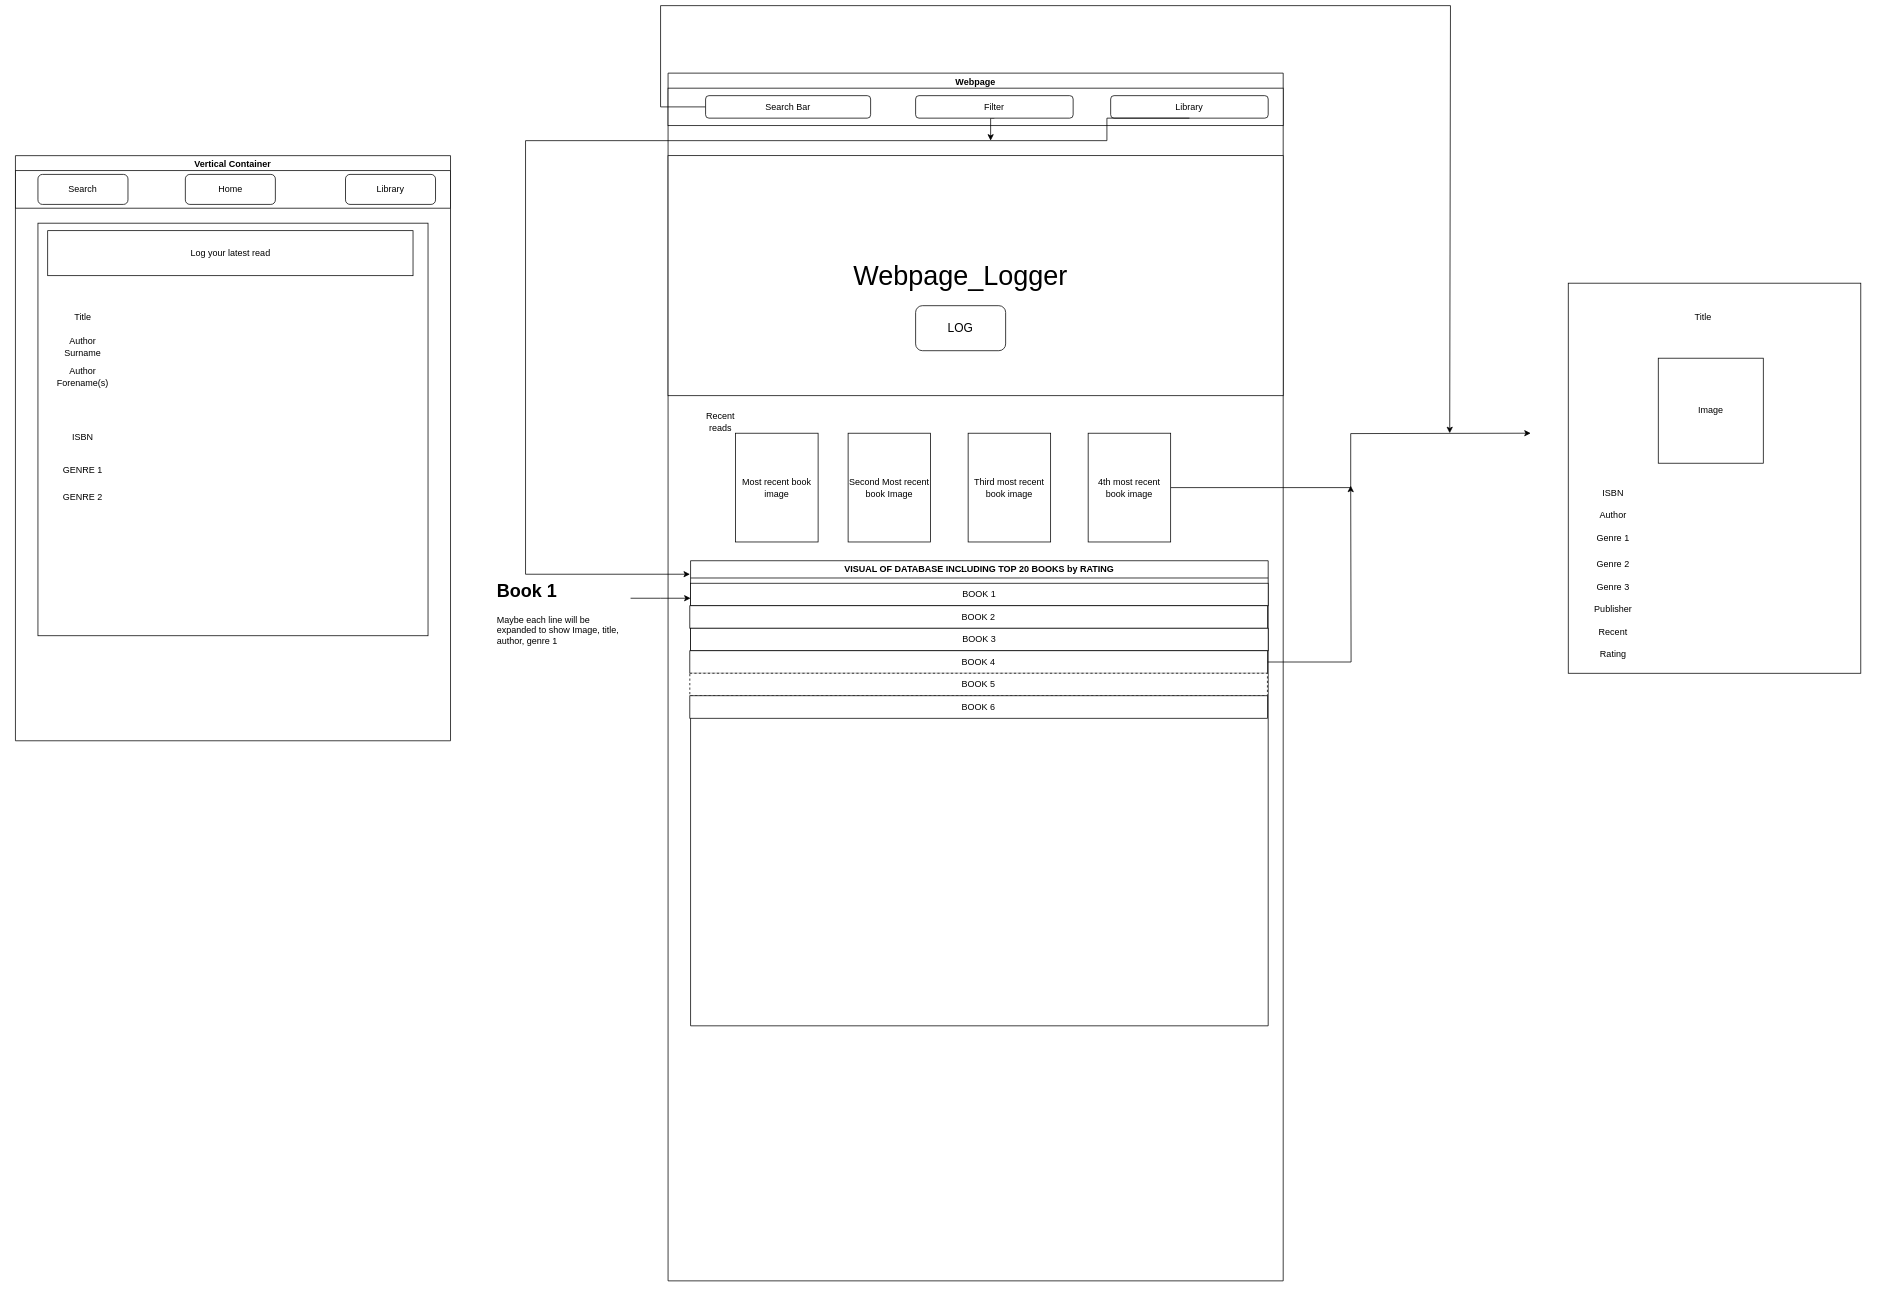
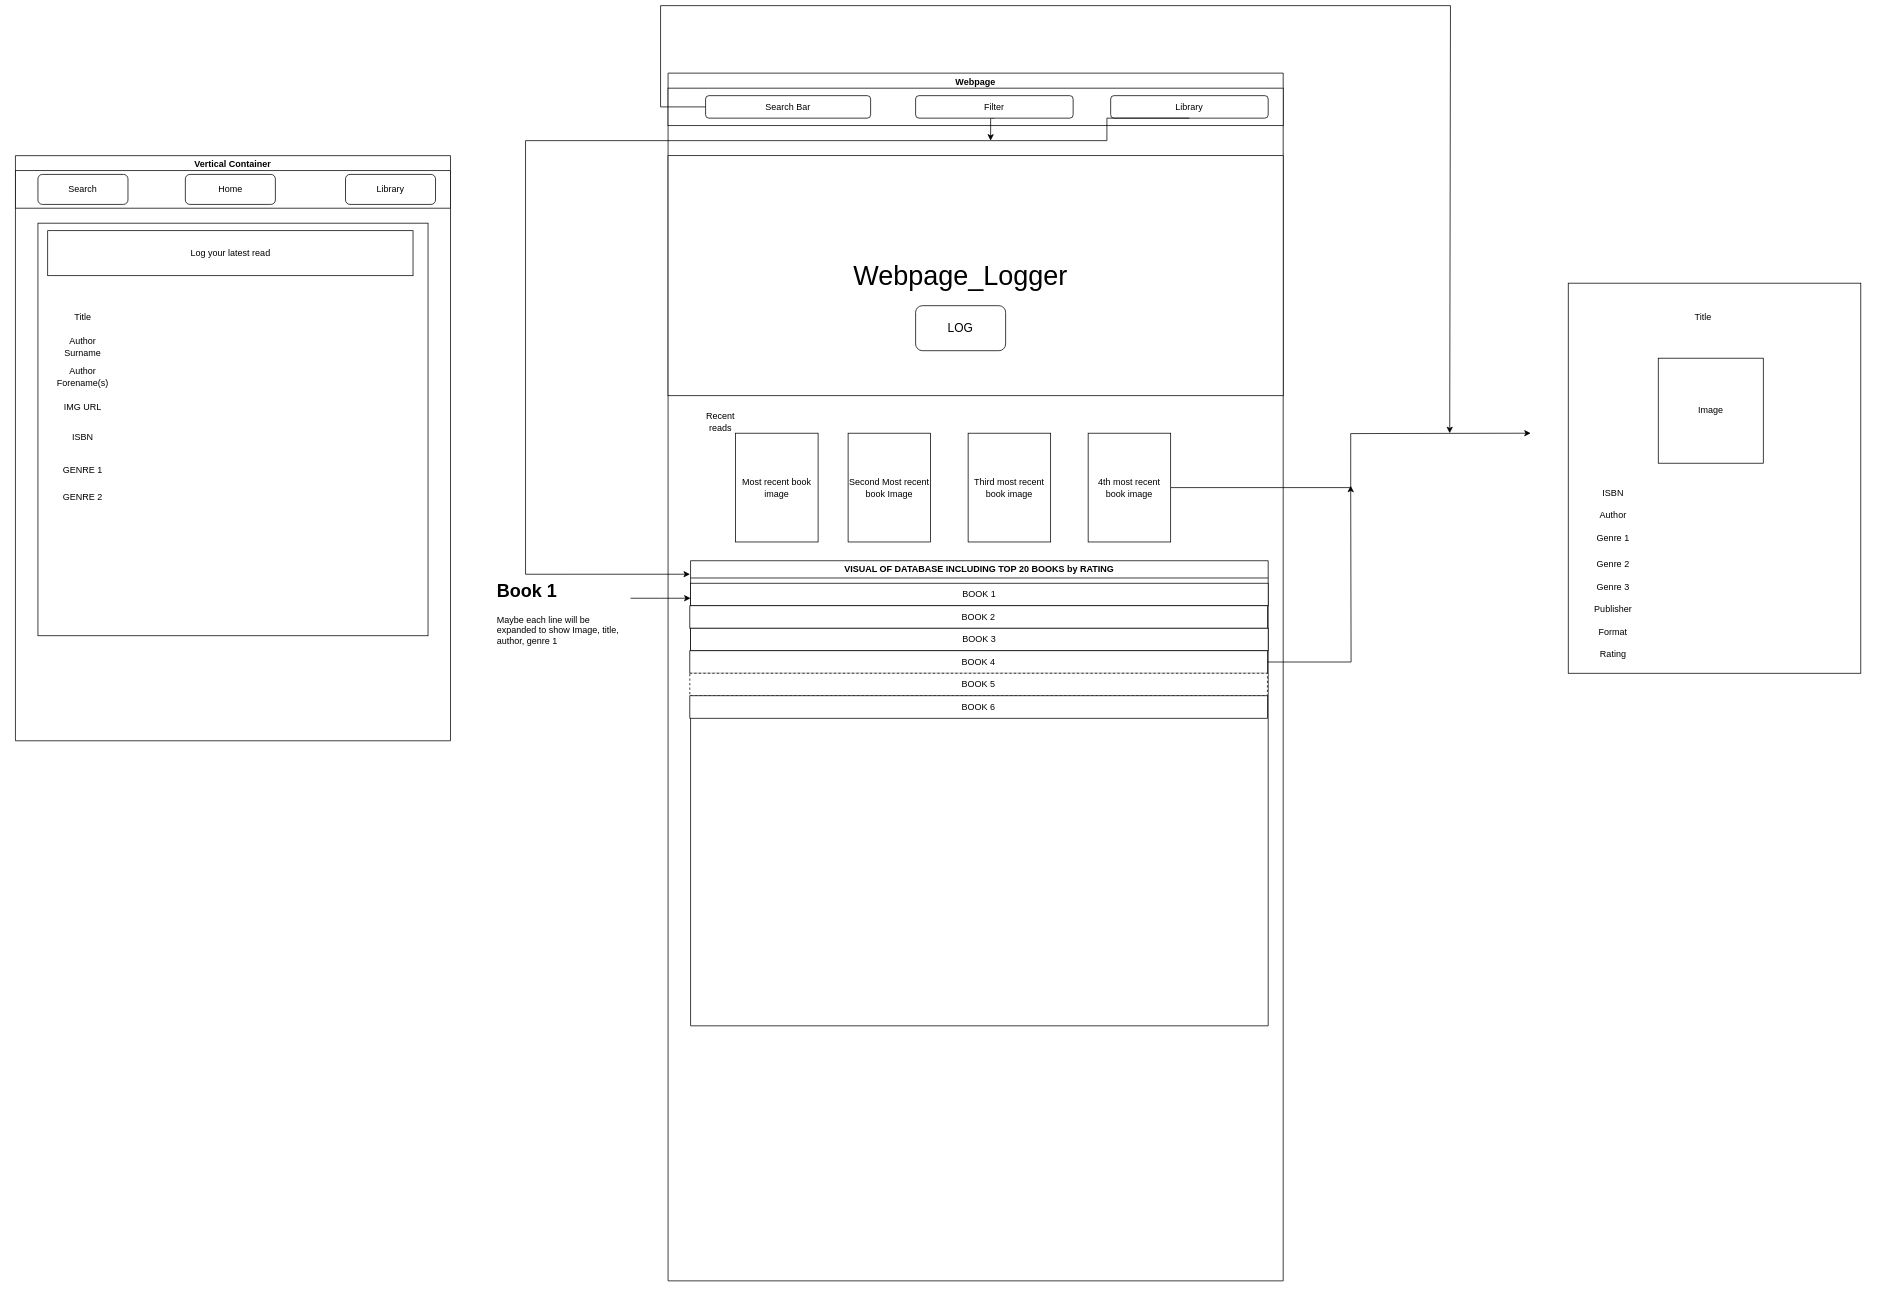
node "IMG URL": added
node "Recent": label "Recent" -> "Format"
